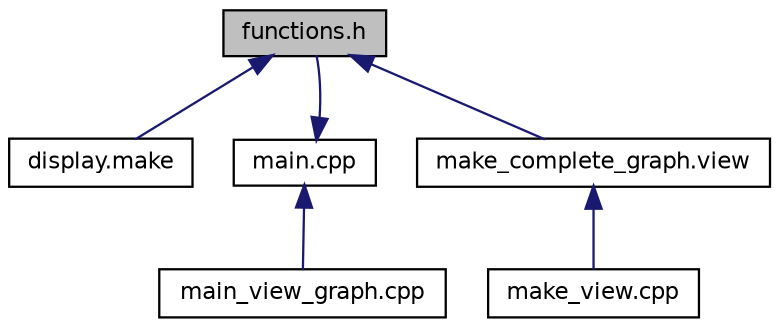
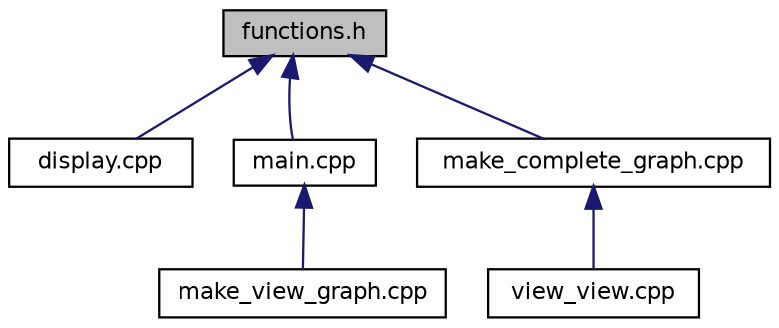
edge "functions.h" -> "main.cpp": reversed
node "display.make": label "display.make" -> "display.cpp"
node "make_complete_graph.view": label "make_complete_graph.view" -> "make_complete_graph.cpp"
node "main_view_graph.cpp": label "main_view_graph.cpp" -> "make_view_graph.cpp"
node "make_view.cpp": label "make_view.cpp" -> "view_view.cpp"
